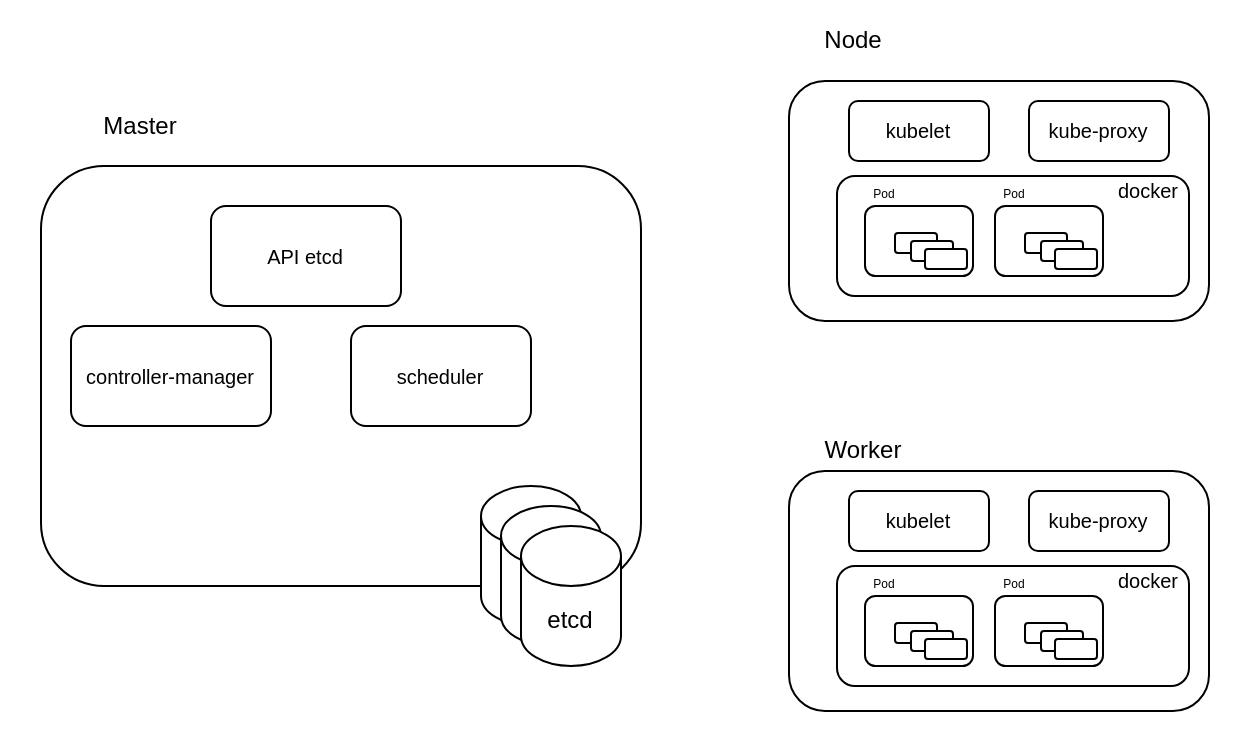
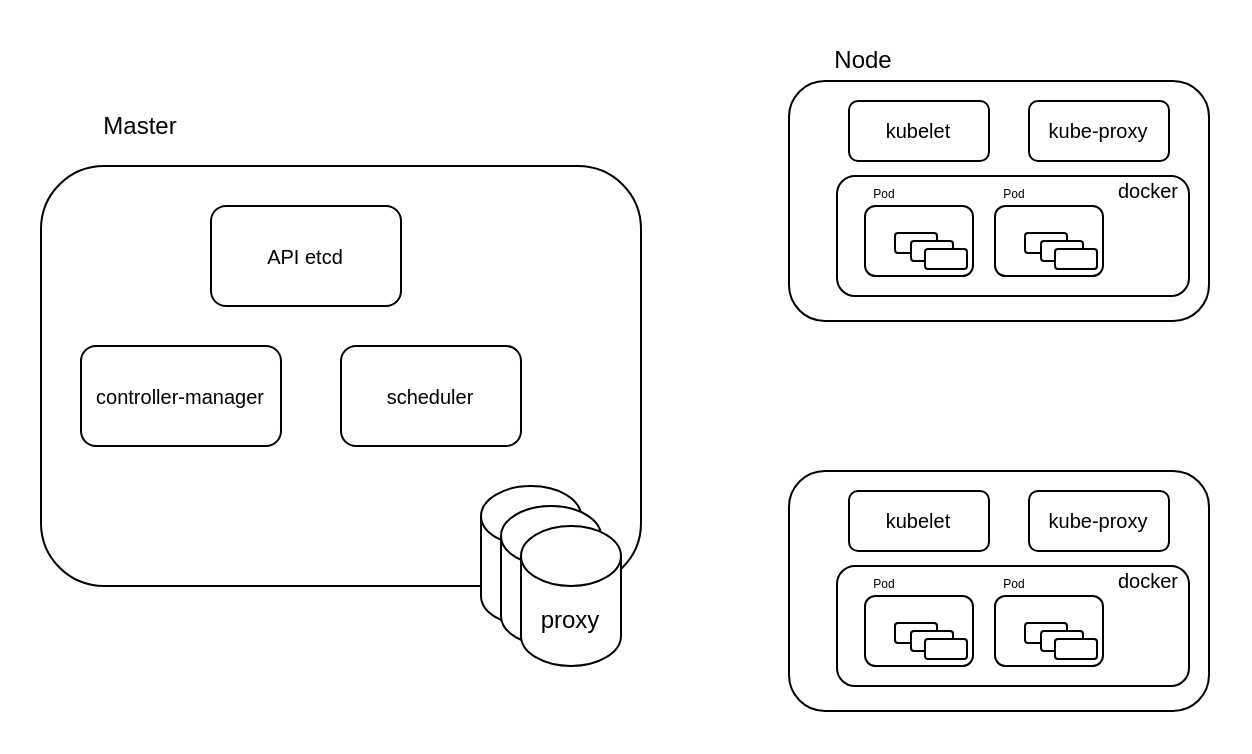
node "Node": moved (854, 41) -> (864, 61)
node "controller-manager": moved (171, 376) -> (181, 396)
node "scheduler": moved (441, 376) -> (431, 396)
node "Worker": removed
node "etcd": label "etcd" -> "proxy"
